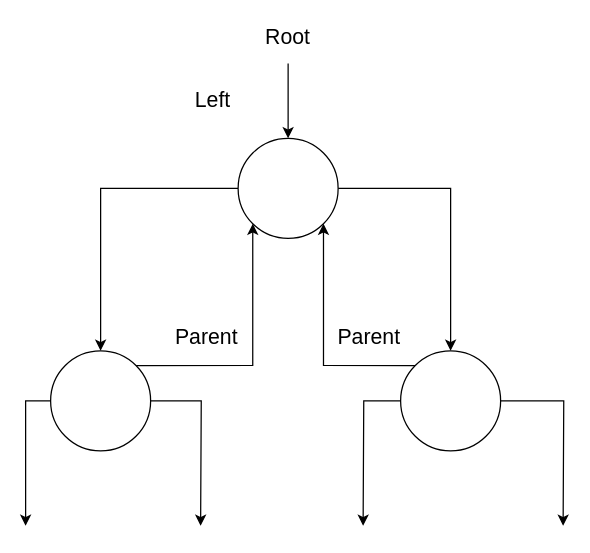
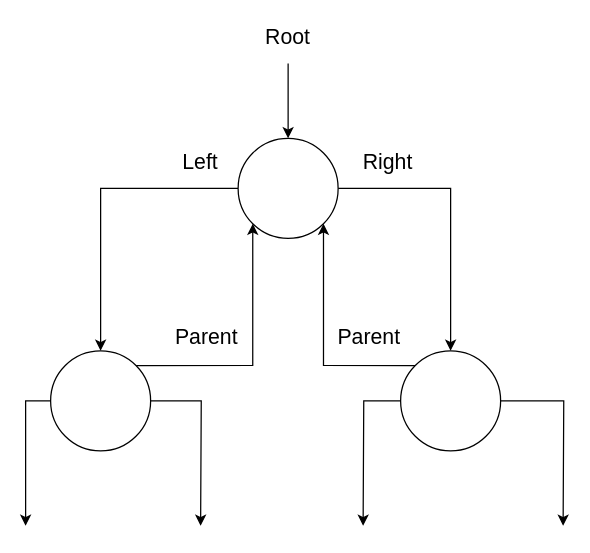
node "Left": moved (213, 101) -> (201, 163)
node "Right": added
